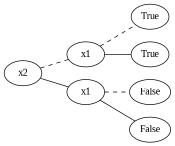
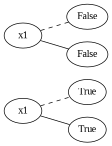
node "x2": removed
